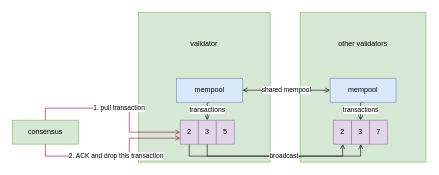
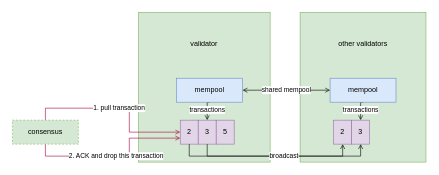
node "consensus": style solid -> dashed
node "7": removed
